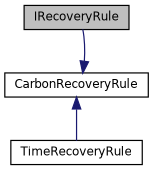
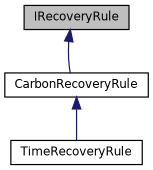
edge "IRecoveryRule" -> "CarbonRecoveryRule": reversed
